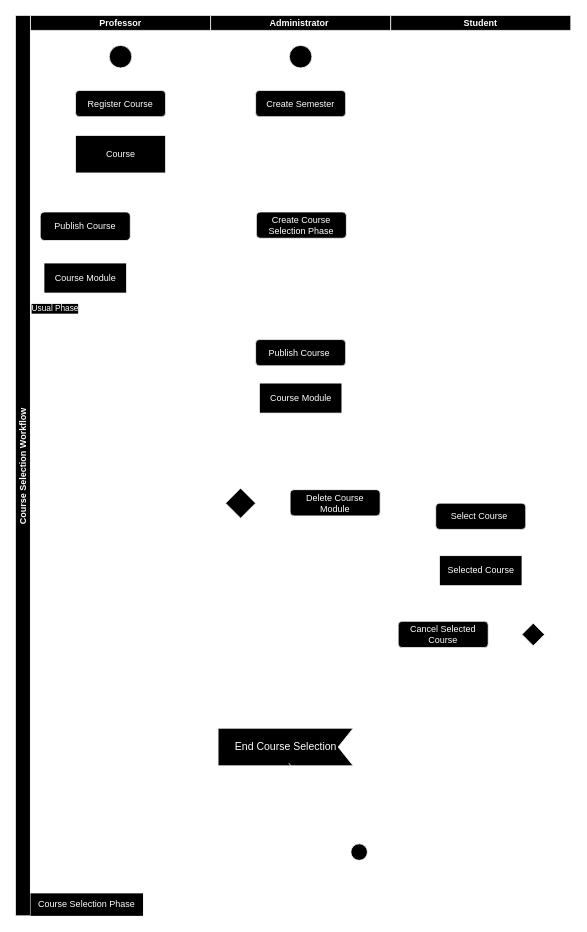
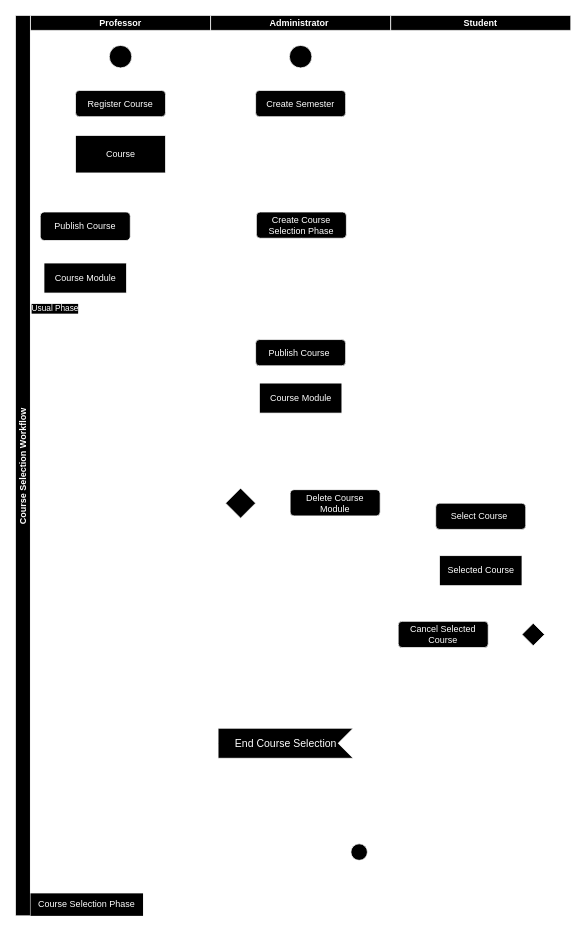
node "End Course Selection": size 135x38 -> 135x30
